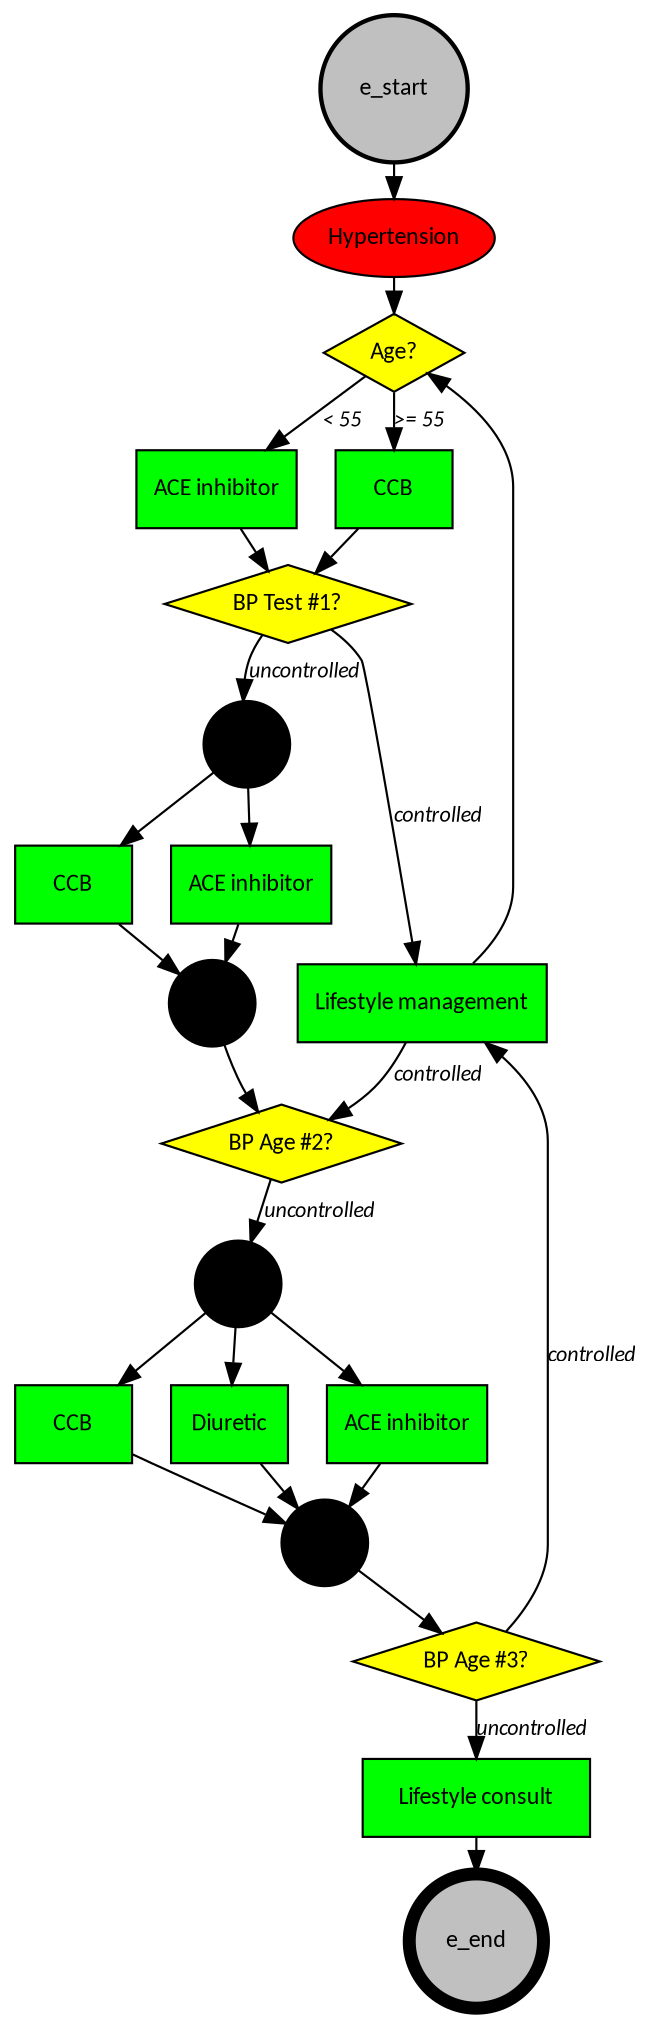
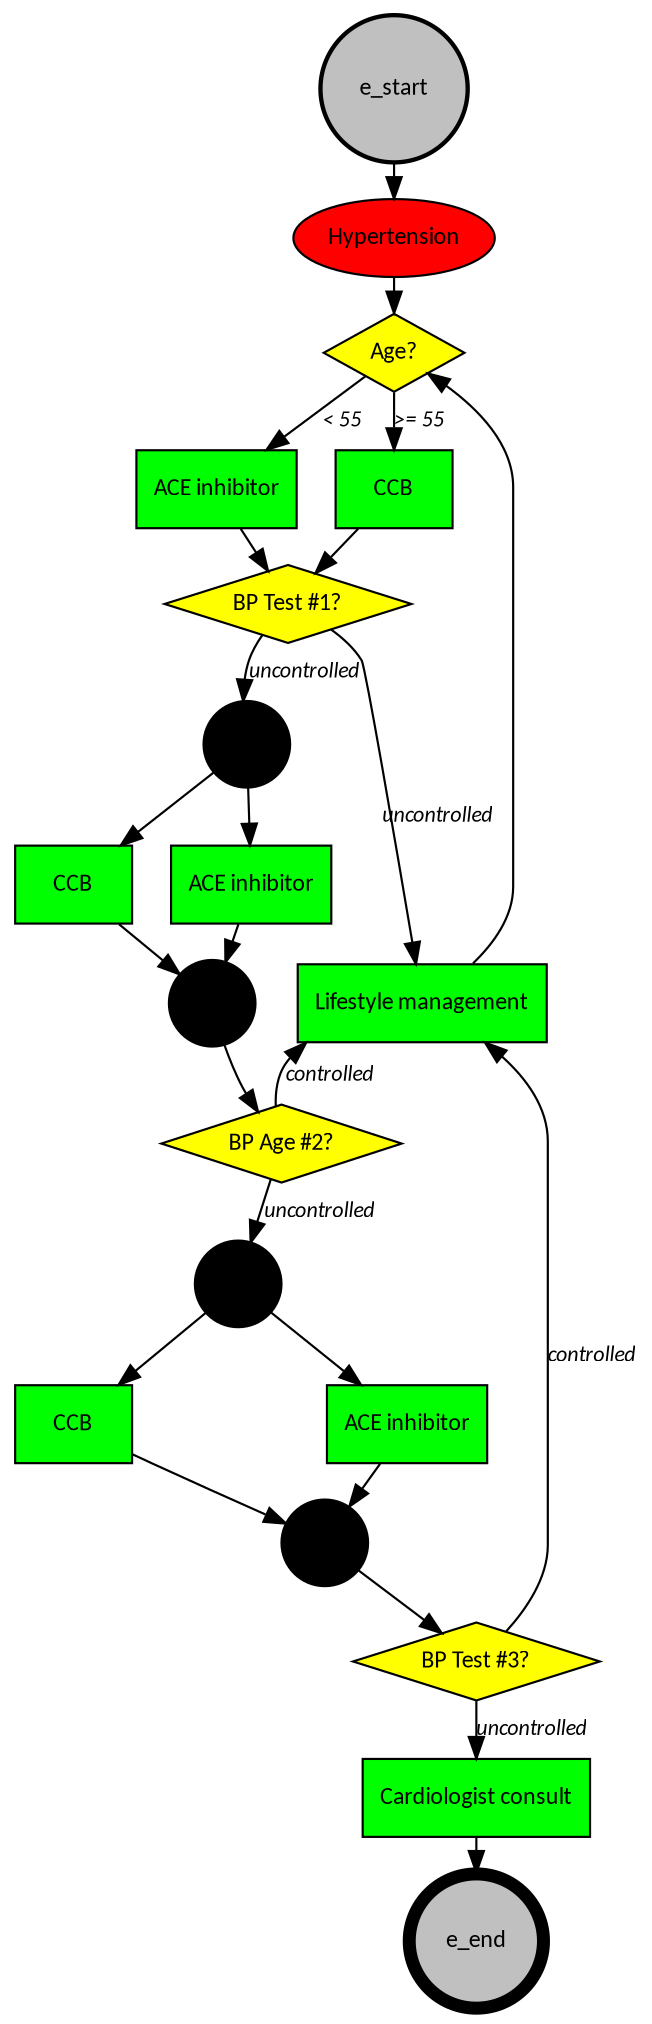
edge "BP Test #1?" -> "Lifestyle management": label "controlled" -> "uncontrolled"
edge "Lifestyle management" -> "BP Age #2?": reversed
node "Diuretic": removed
node "BP Age #3?": label "BP Age #3?" -> "BP Test #3?"
node "Lifestyle consult": label "Lifestyle consult" -> "Cardiologist consult"
